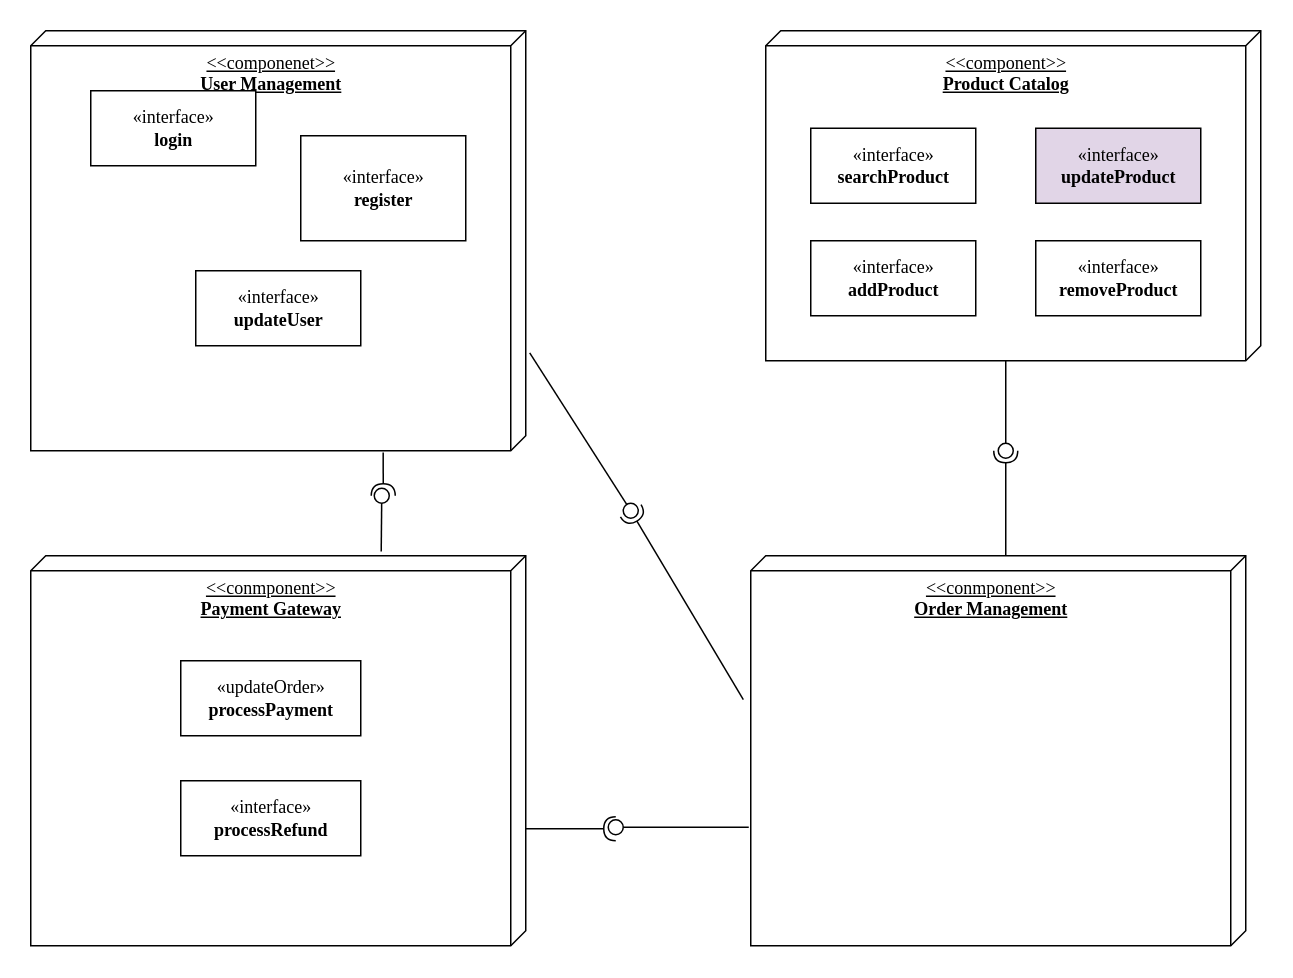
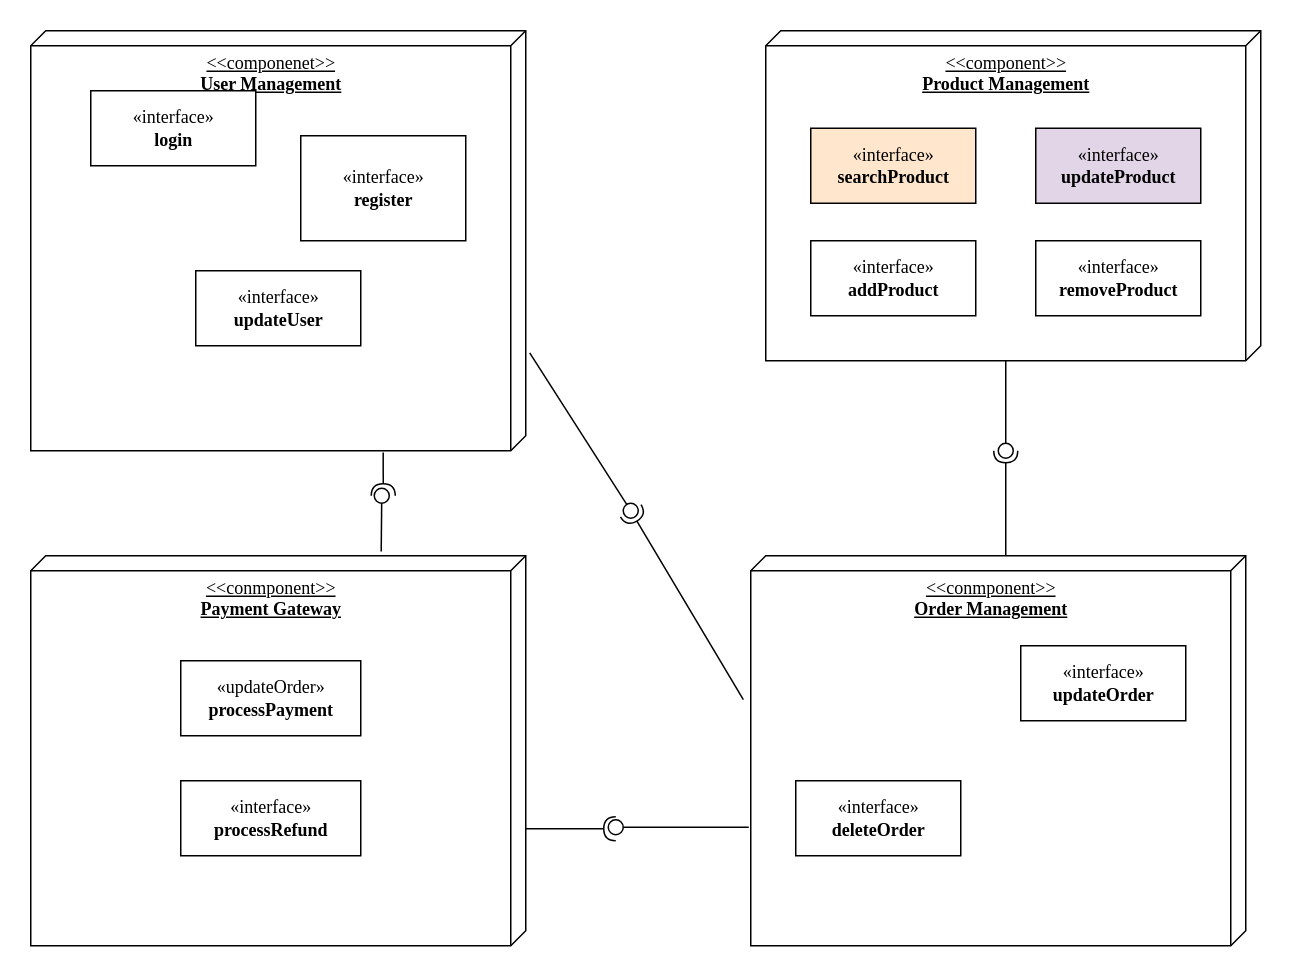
node "<<component>> Product Catalog": label "<<component>> Product Catalog" -> "<<component>> Product Management"
node "«interface» searchProduct": fillcolor #ffffff -> #ffe6cc
node "«interface» updateOrder": added
node "«interface» deleteOrder": added
